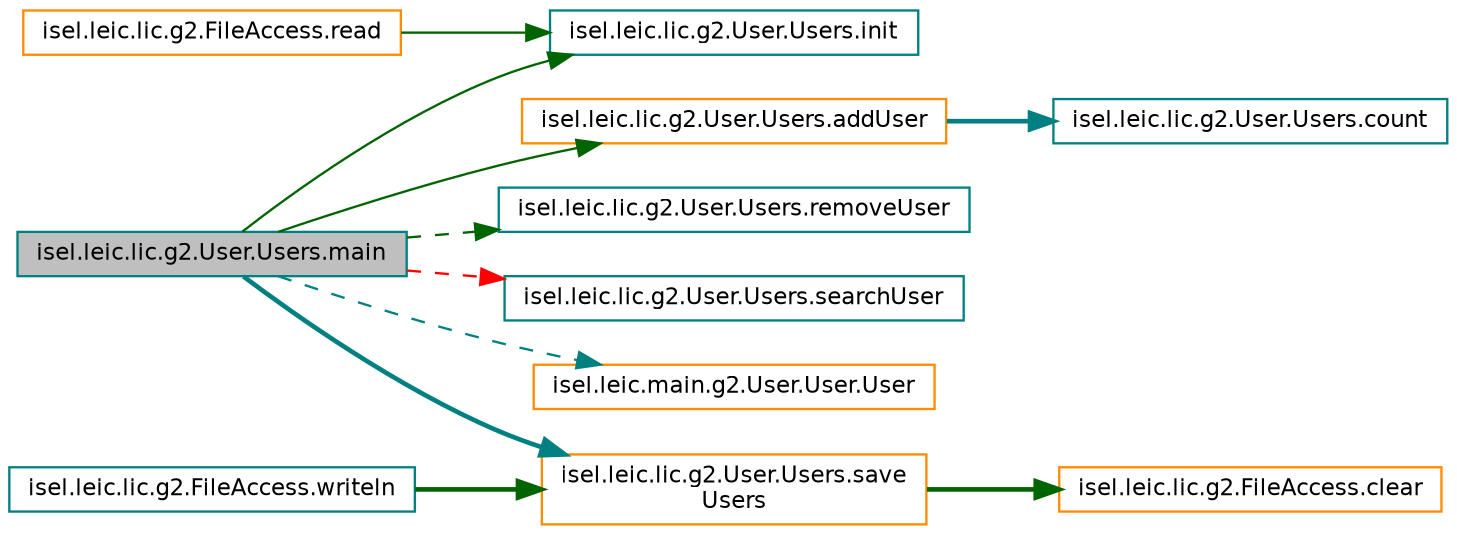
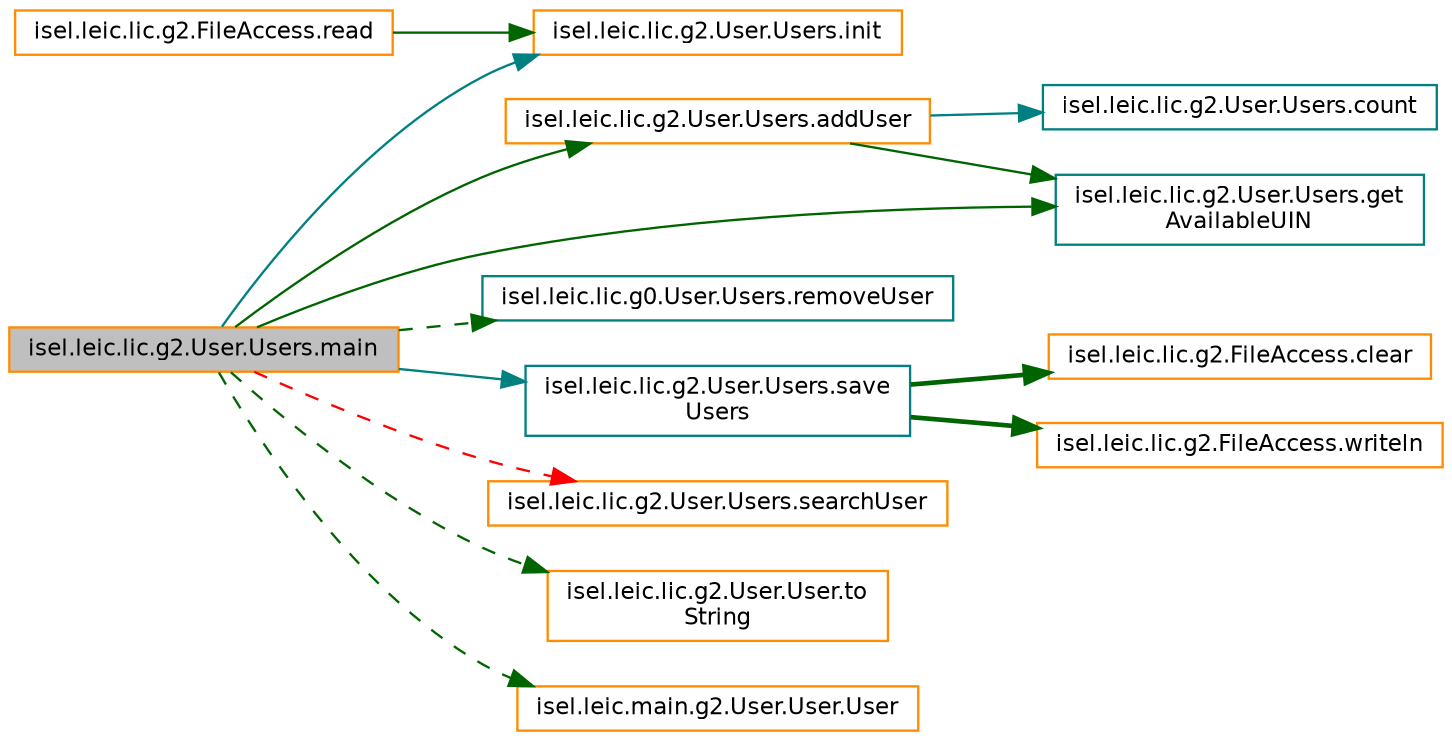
node "isel.leic.lic.g2.User.Users.init": color teal -> darkorange
edge "isel.leic.lic.g2.User.Users.addUser" -> "isel.leic.lic.g2.User.Users.count": style bold -> solid
edge "isel.leic.lic.g2.User.Users.main" -> "isel.leic.lic.g2.User.Users.init": color darkgreen -> teal
node "isel.leic.lic.g2.User.Users.removeUser": label "isel.leic.lic.g2.User.Users.removeUser" -> "isel.leic.lic.g0.User.Users.removeUser"
node "isel.leic.lic.g2.User.Users.get AvailableUIN": added
node "isel.leic.lic.g2.User.Users.main": color teal -> darkorange
node "isel.leic.lic.g2.User.Users.searchUser": color teal -> darkorange
edge "isel.leic.lic.g2.User.Users.main" -> "isel.leic.main.g2.User.User.User": color teal -> darkgreen
edge "isel.leic.lic.g2.User.Users.main" -> "isel.leic.lic.g2.User.Users.save Users": style bold -> solid
node "isel.leic.lic.g2.FileAccess.writeln": color teal -> darkorange
edge "isel.leic.lic.g2.FileAccess.writeln" -> "isel.leic.lic.g2.User.Users.save Users": reversed
node "isel.leic.lic.g2.User.Users.save Users": color darkorange -> teal
node "isel.leic.lic.g2.User.User.to String": added
